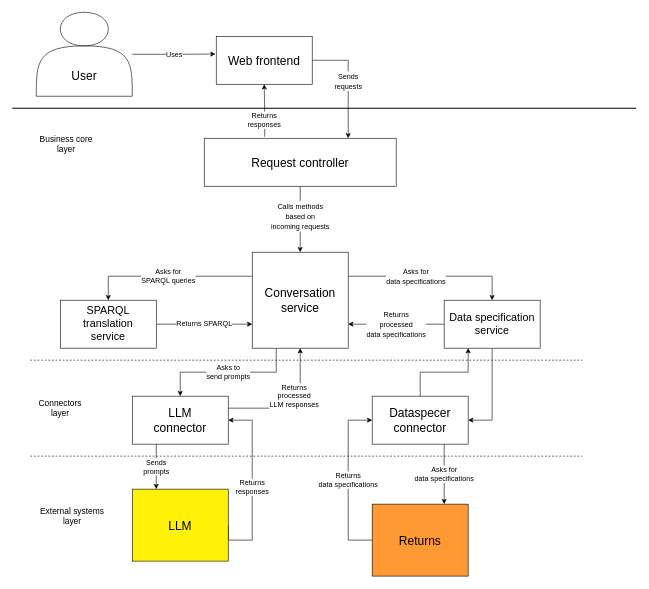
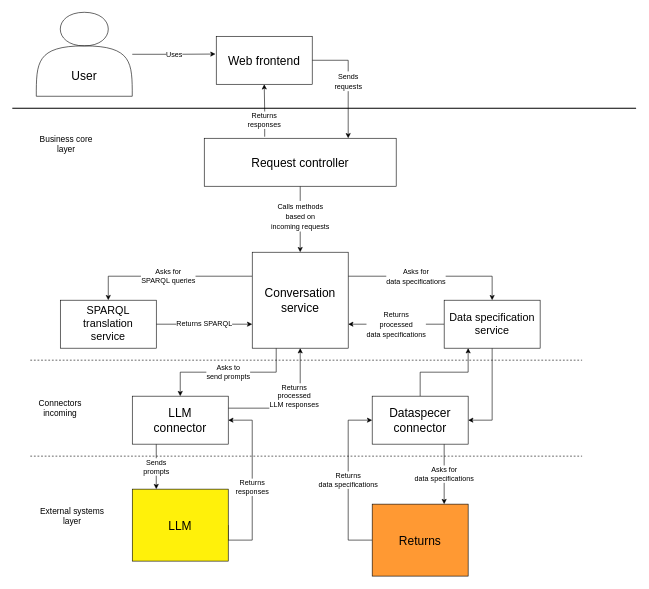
node "Connectors layer": label "Connectors layer" -> "Connectors incoming"
